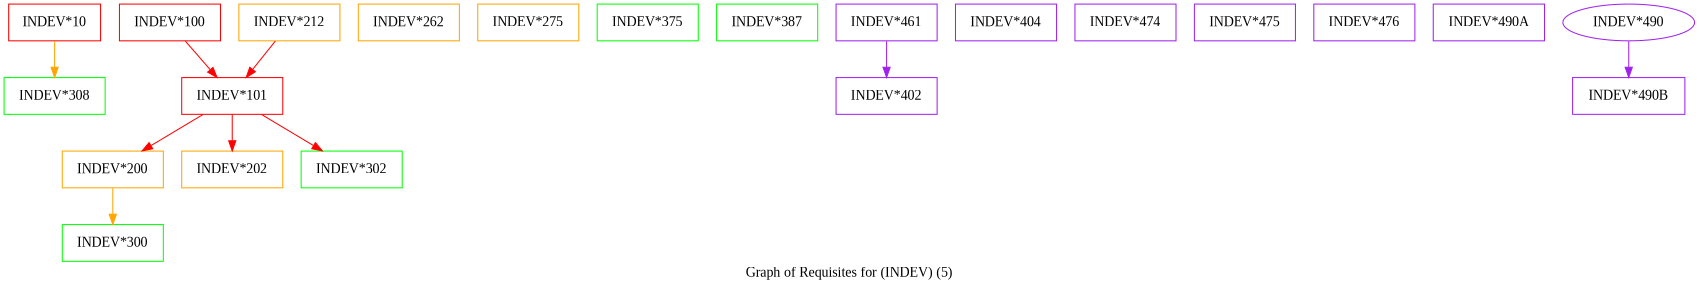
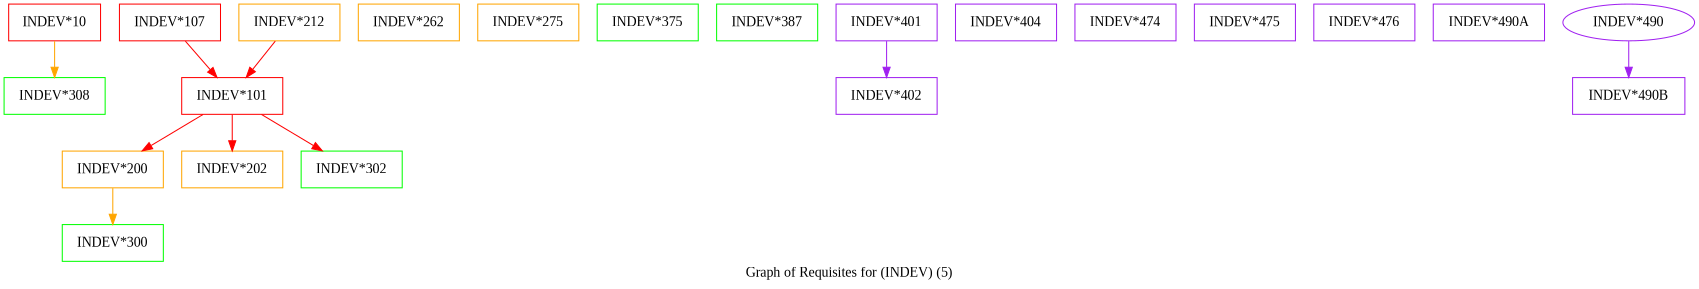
node "INDEV*100": label "INDEV*100" -> "INDEV*107"
node "INDEV*461": label "INDEV*461" -> "INDEV*401"
